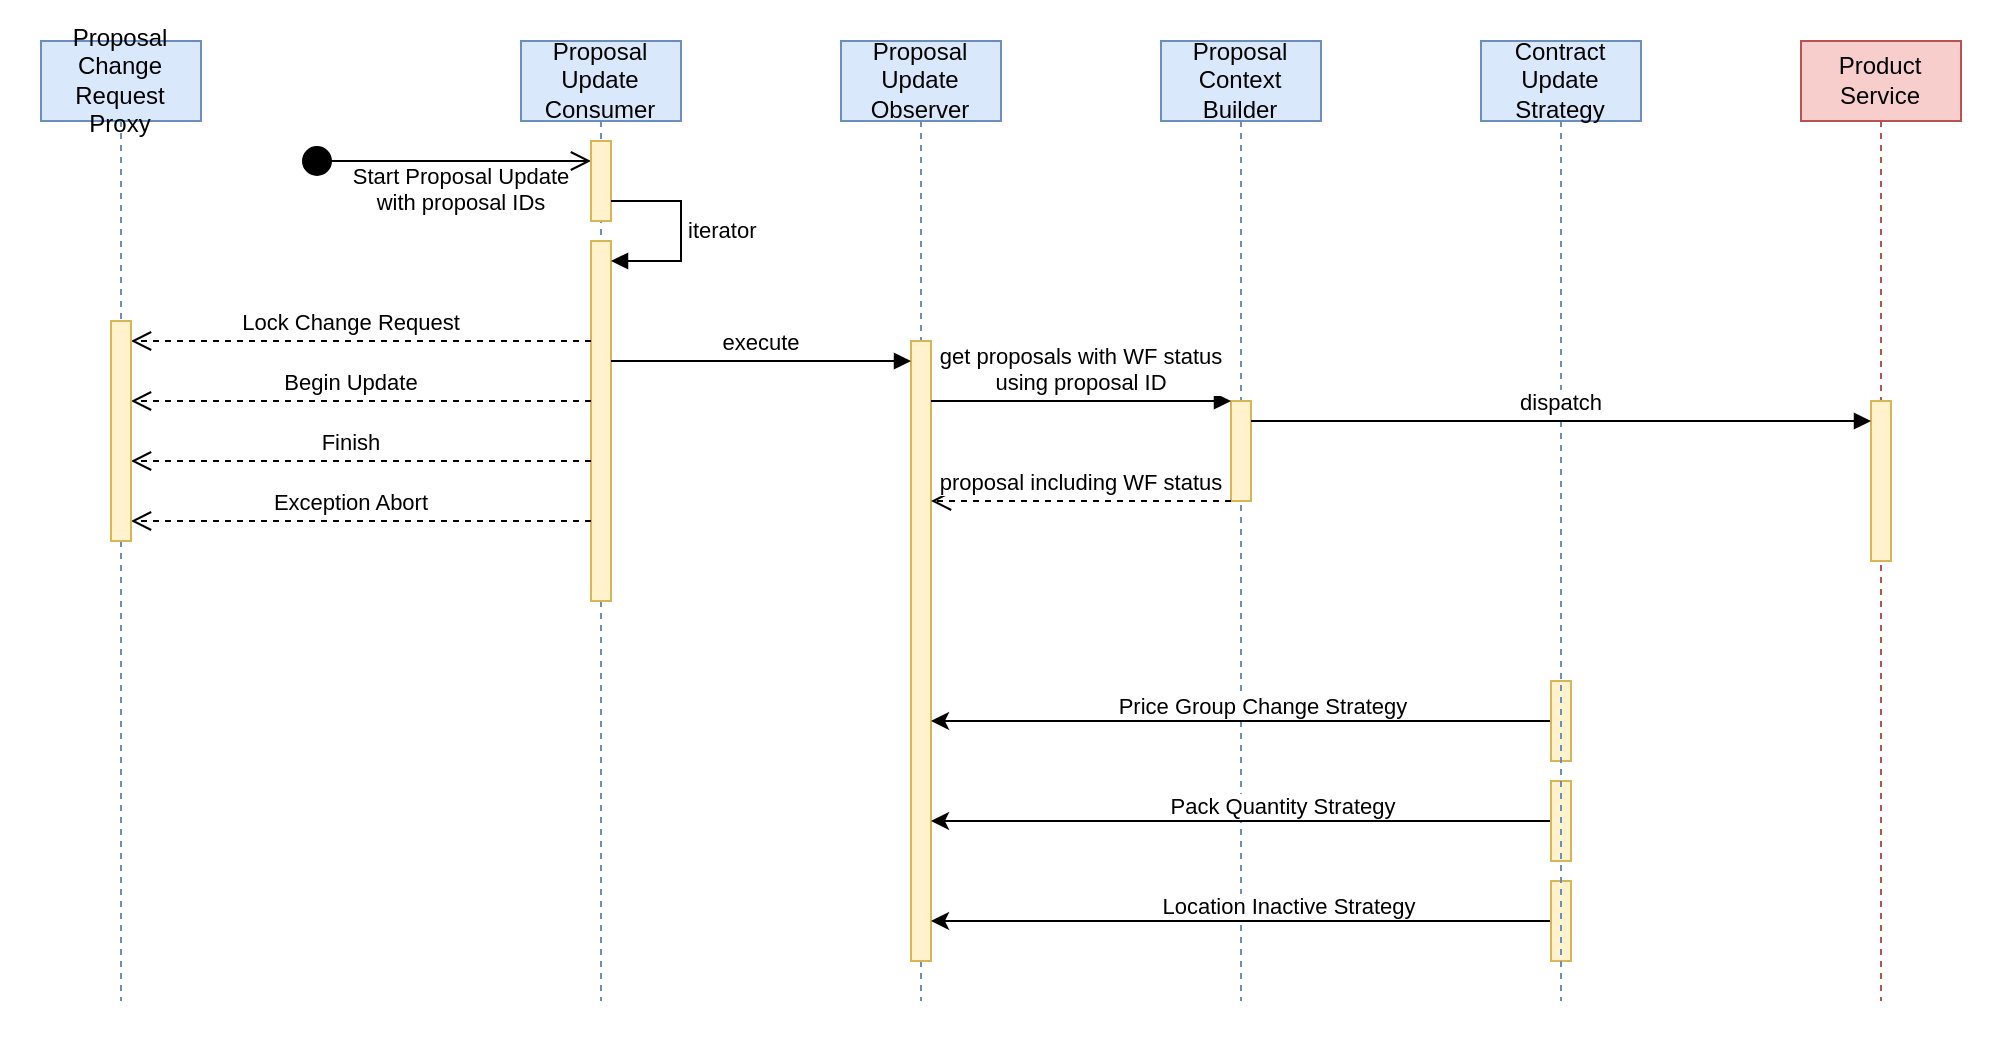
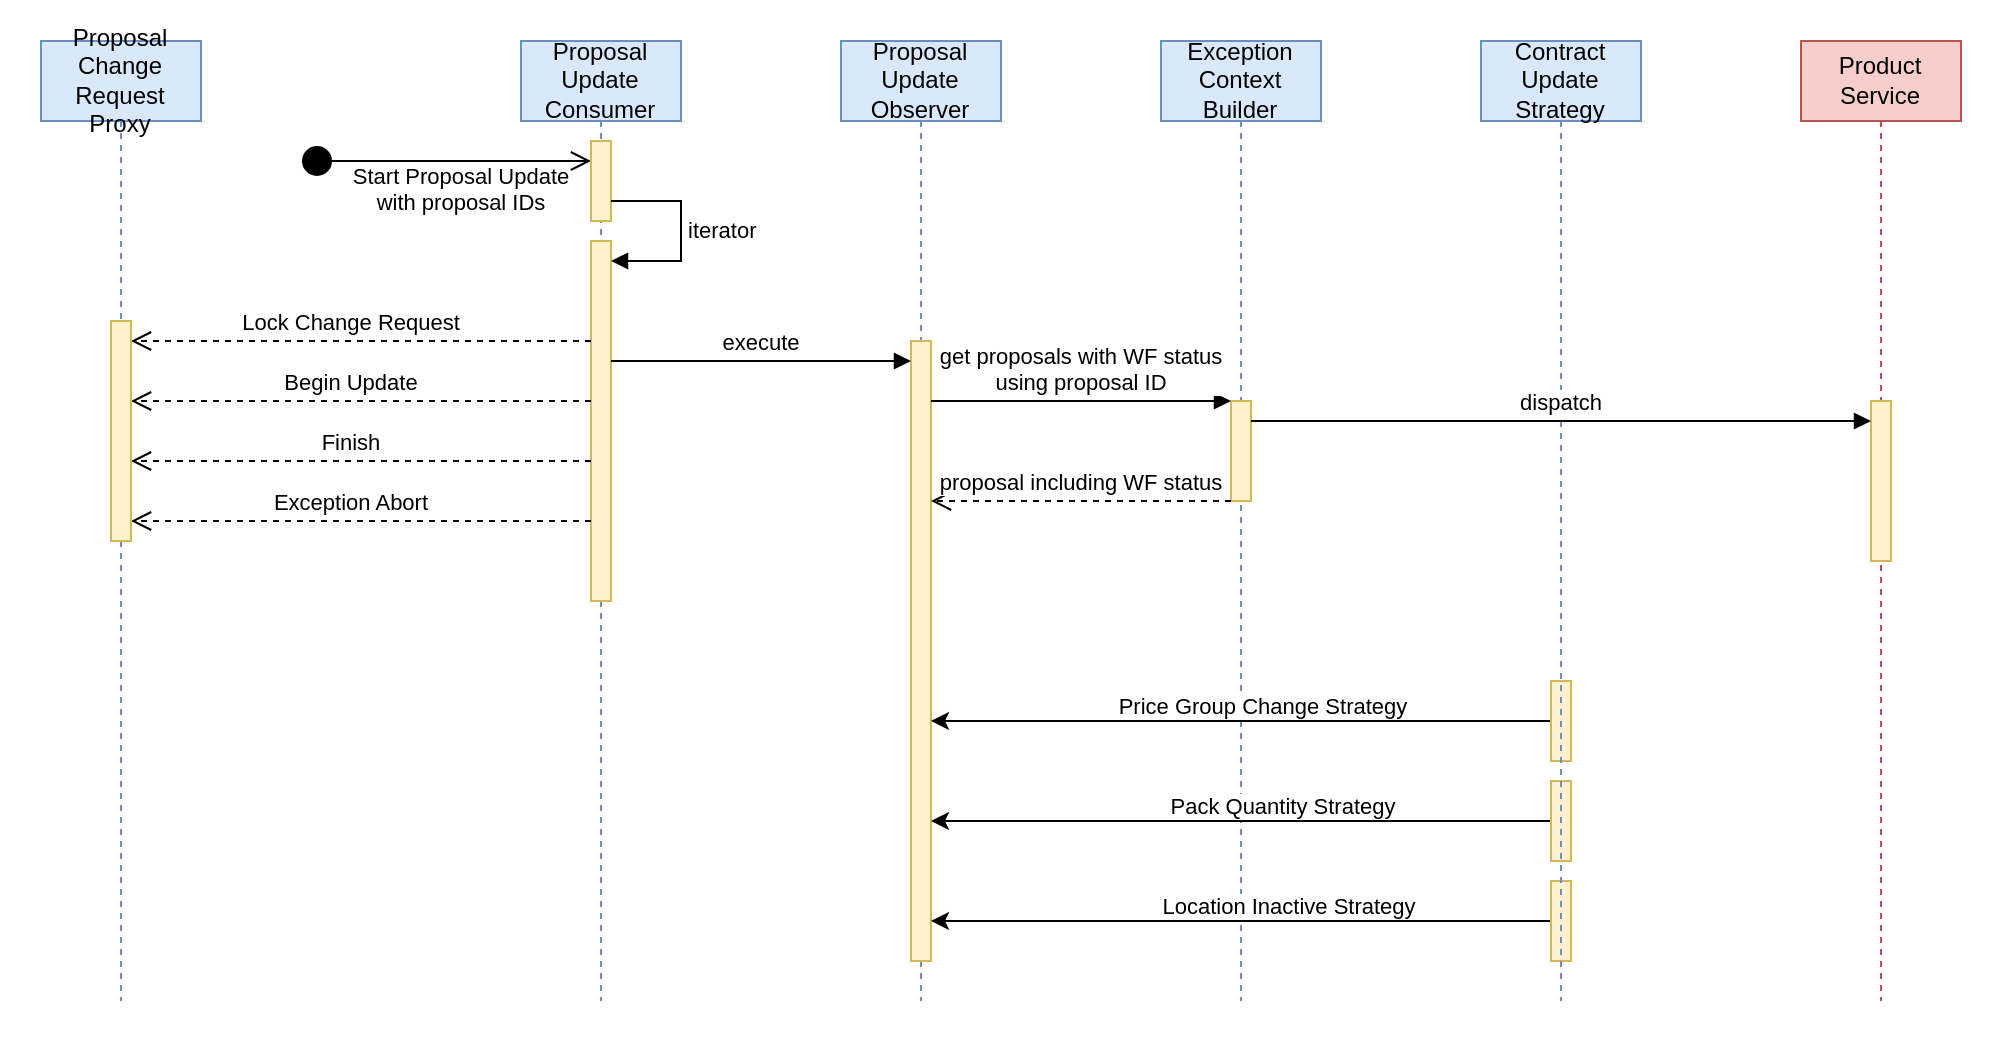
node "Proposal Context Builder": label "Proposal Context Builder" -> "Exception Context Builder"
